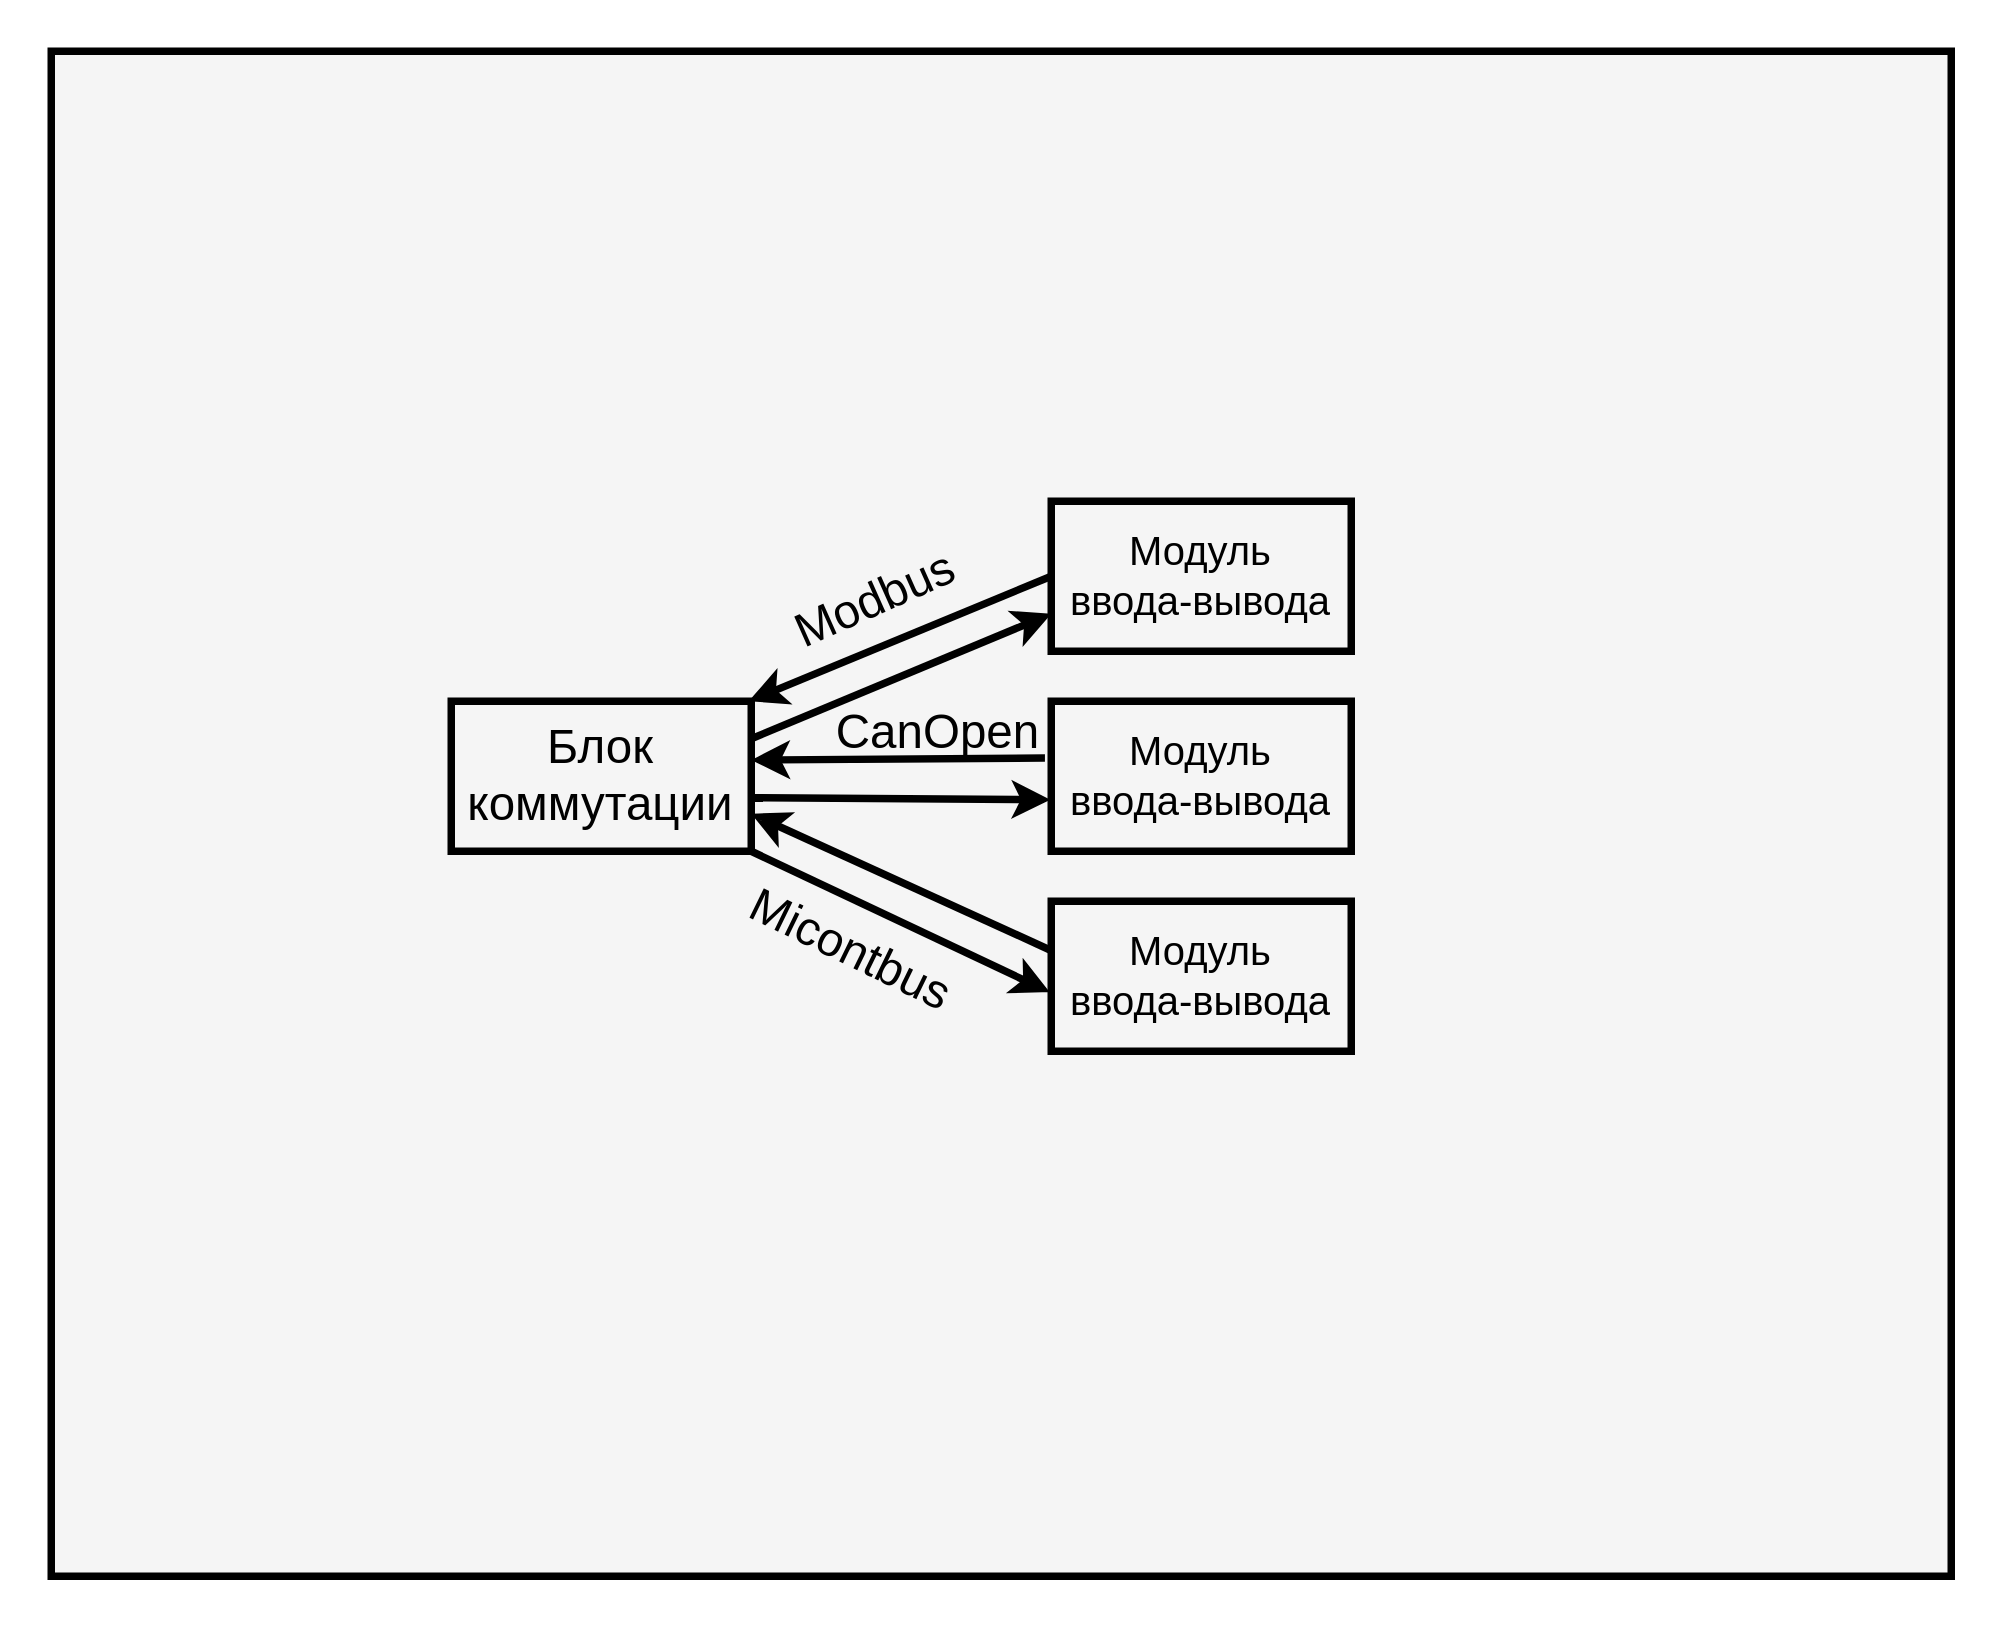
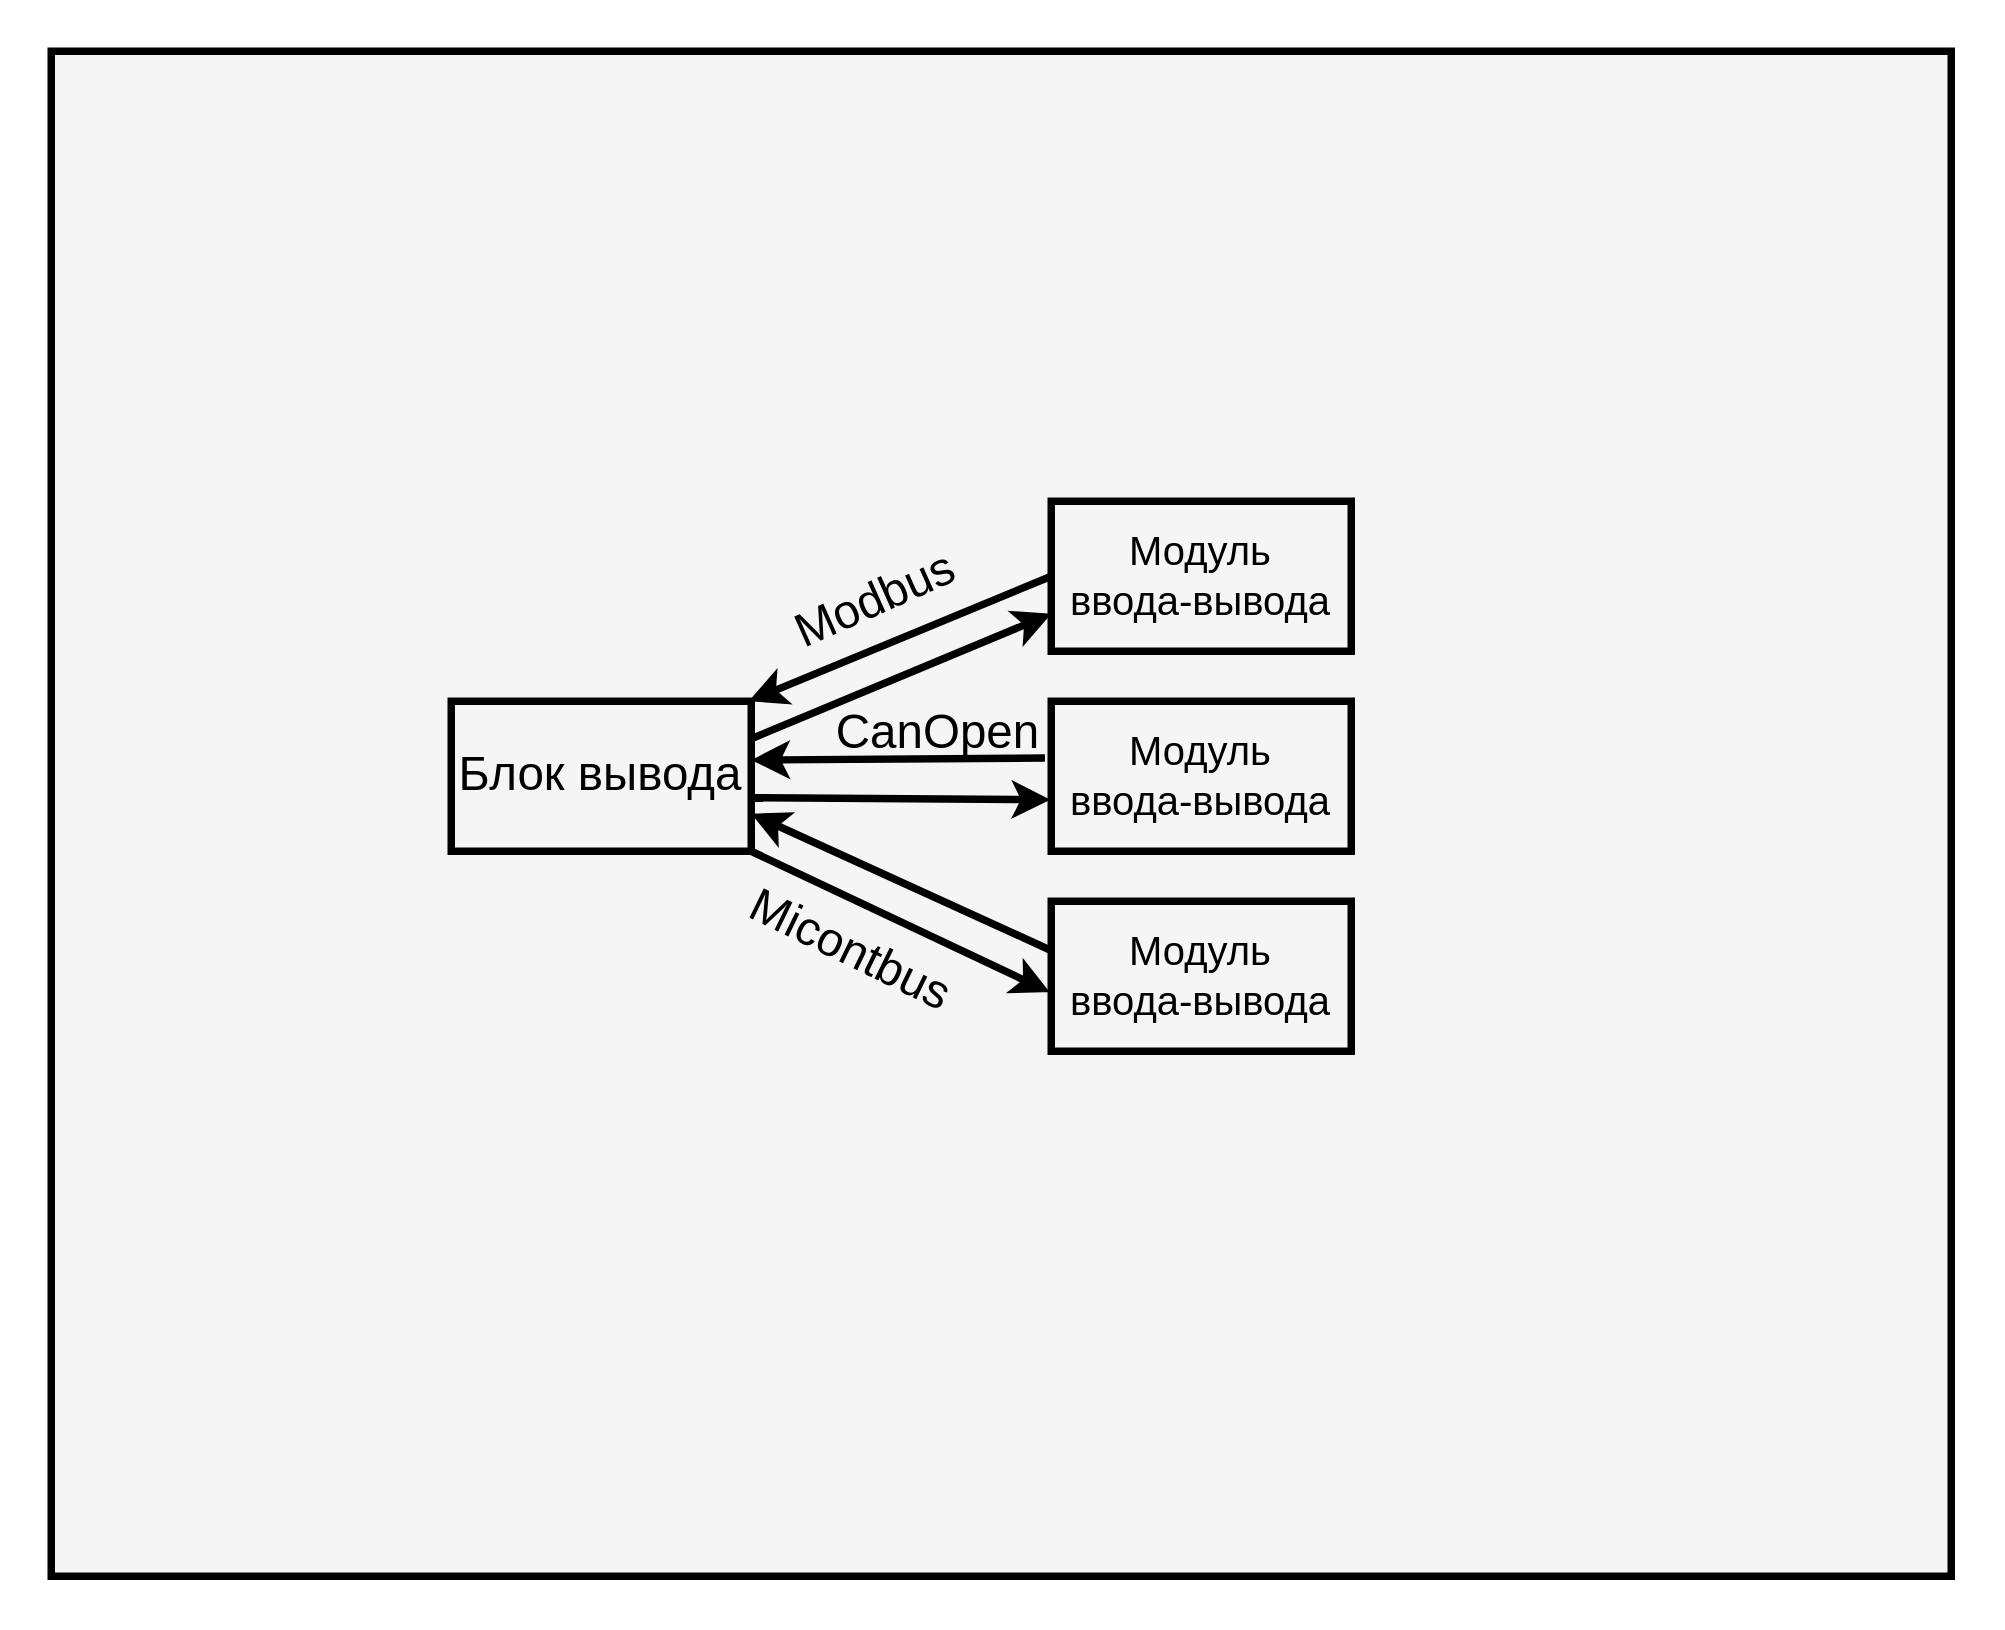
node "Блок коммутации": label "Блок коммутации" -> "Блок вывода"
